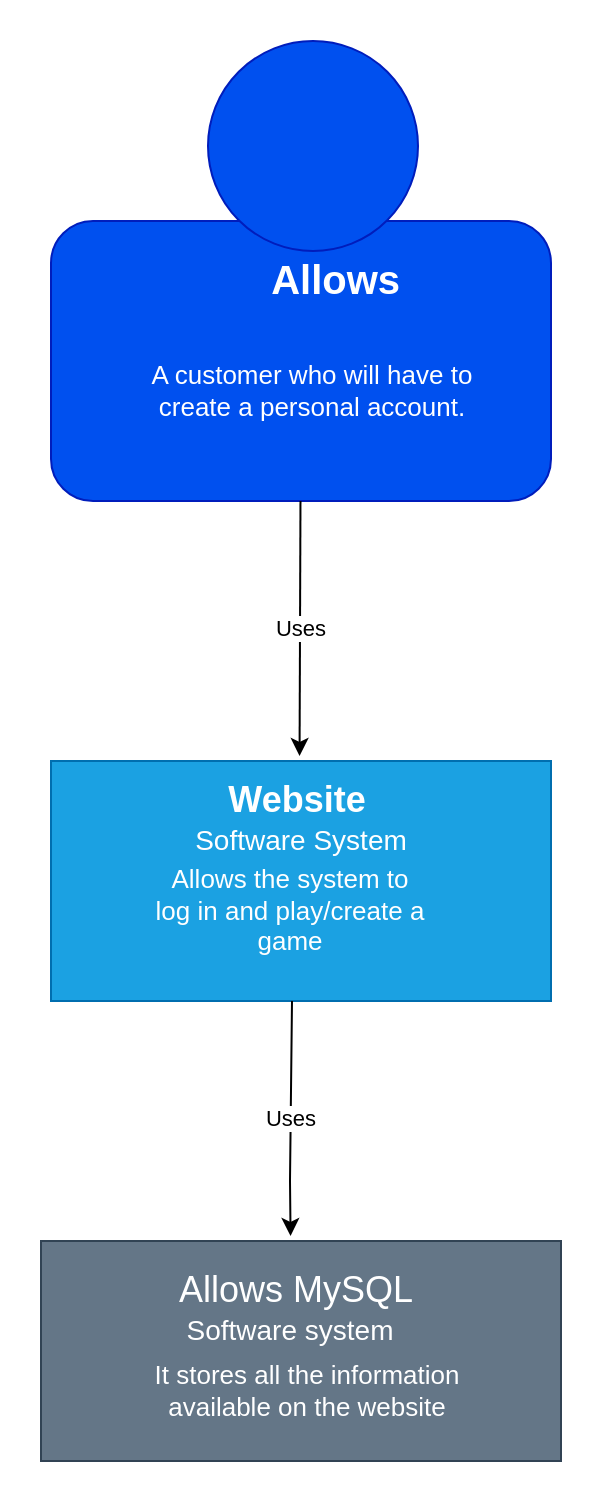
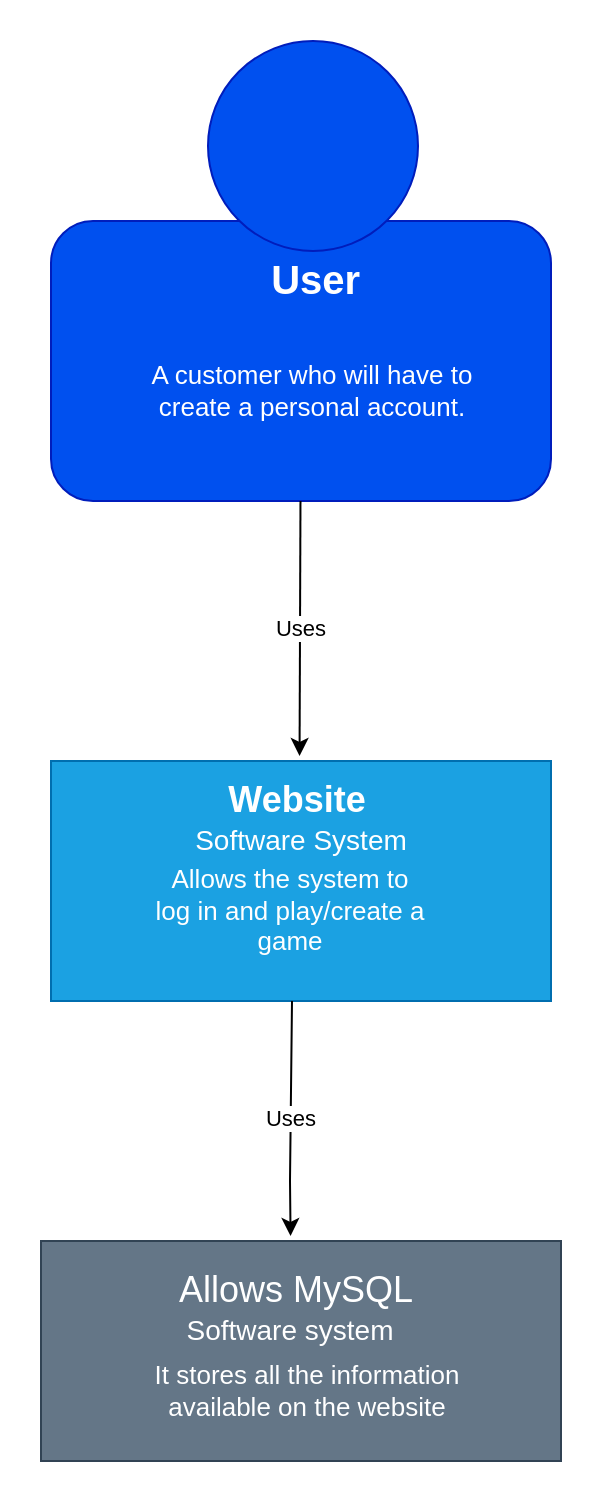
node "Allows": label "Allows" -> "User"
